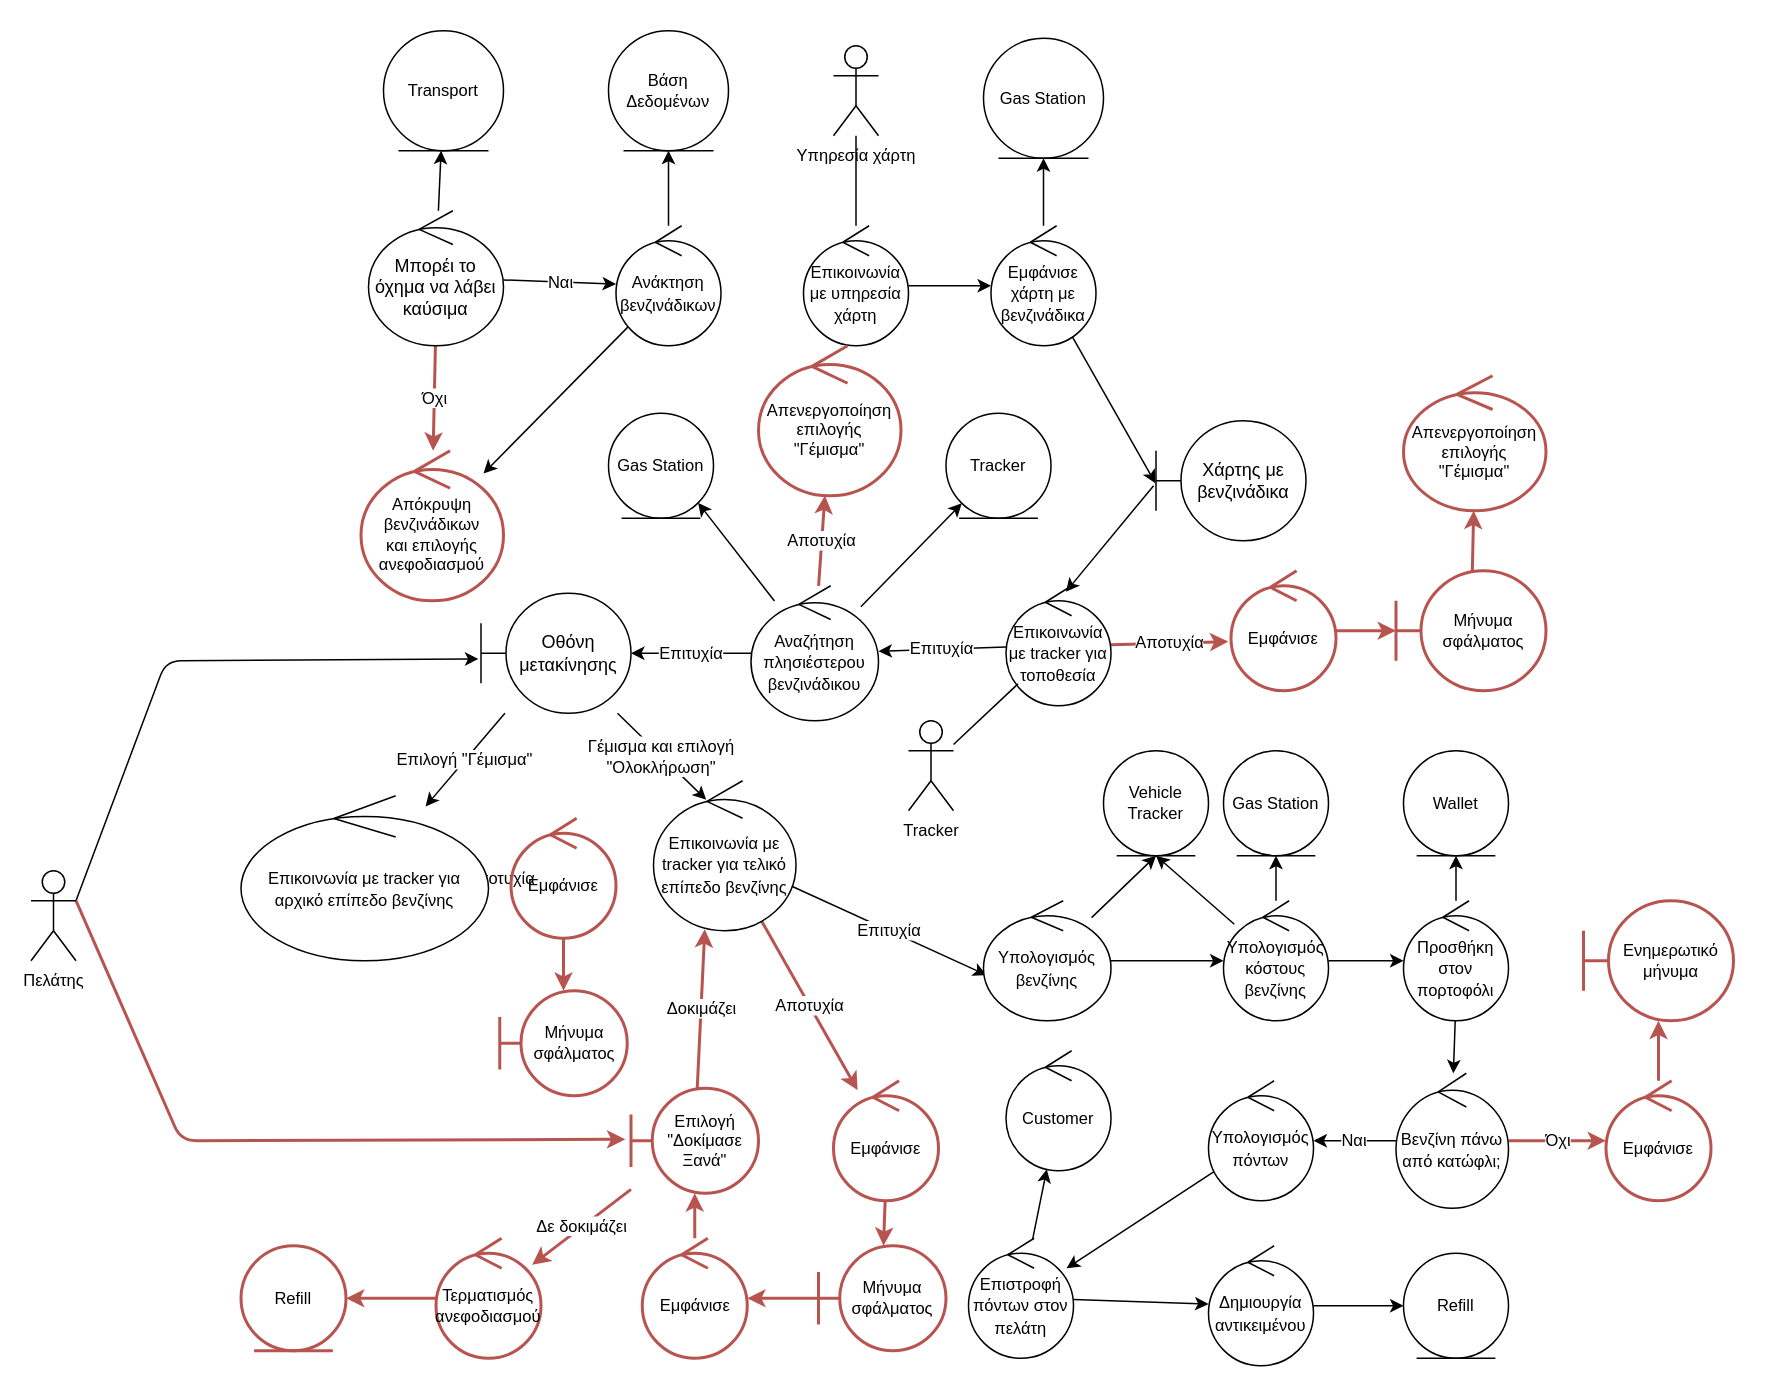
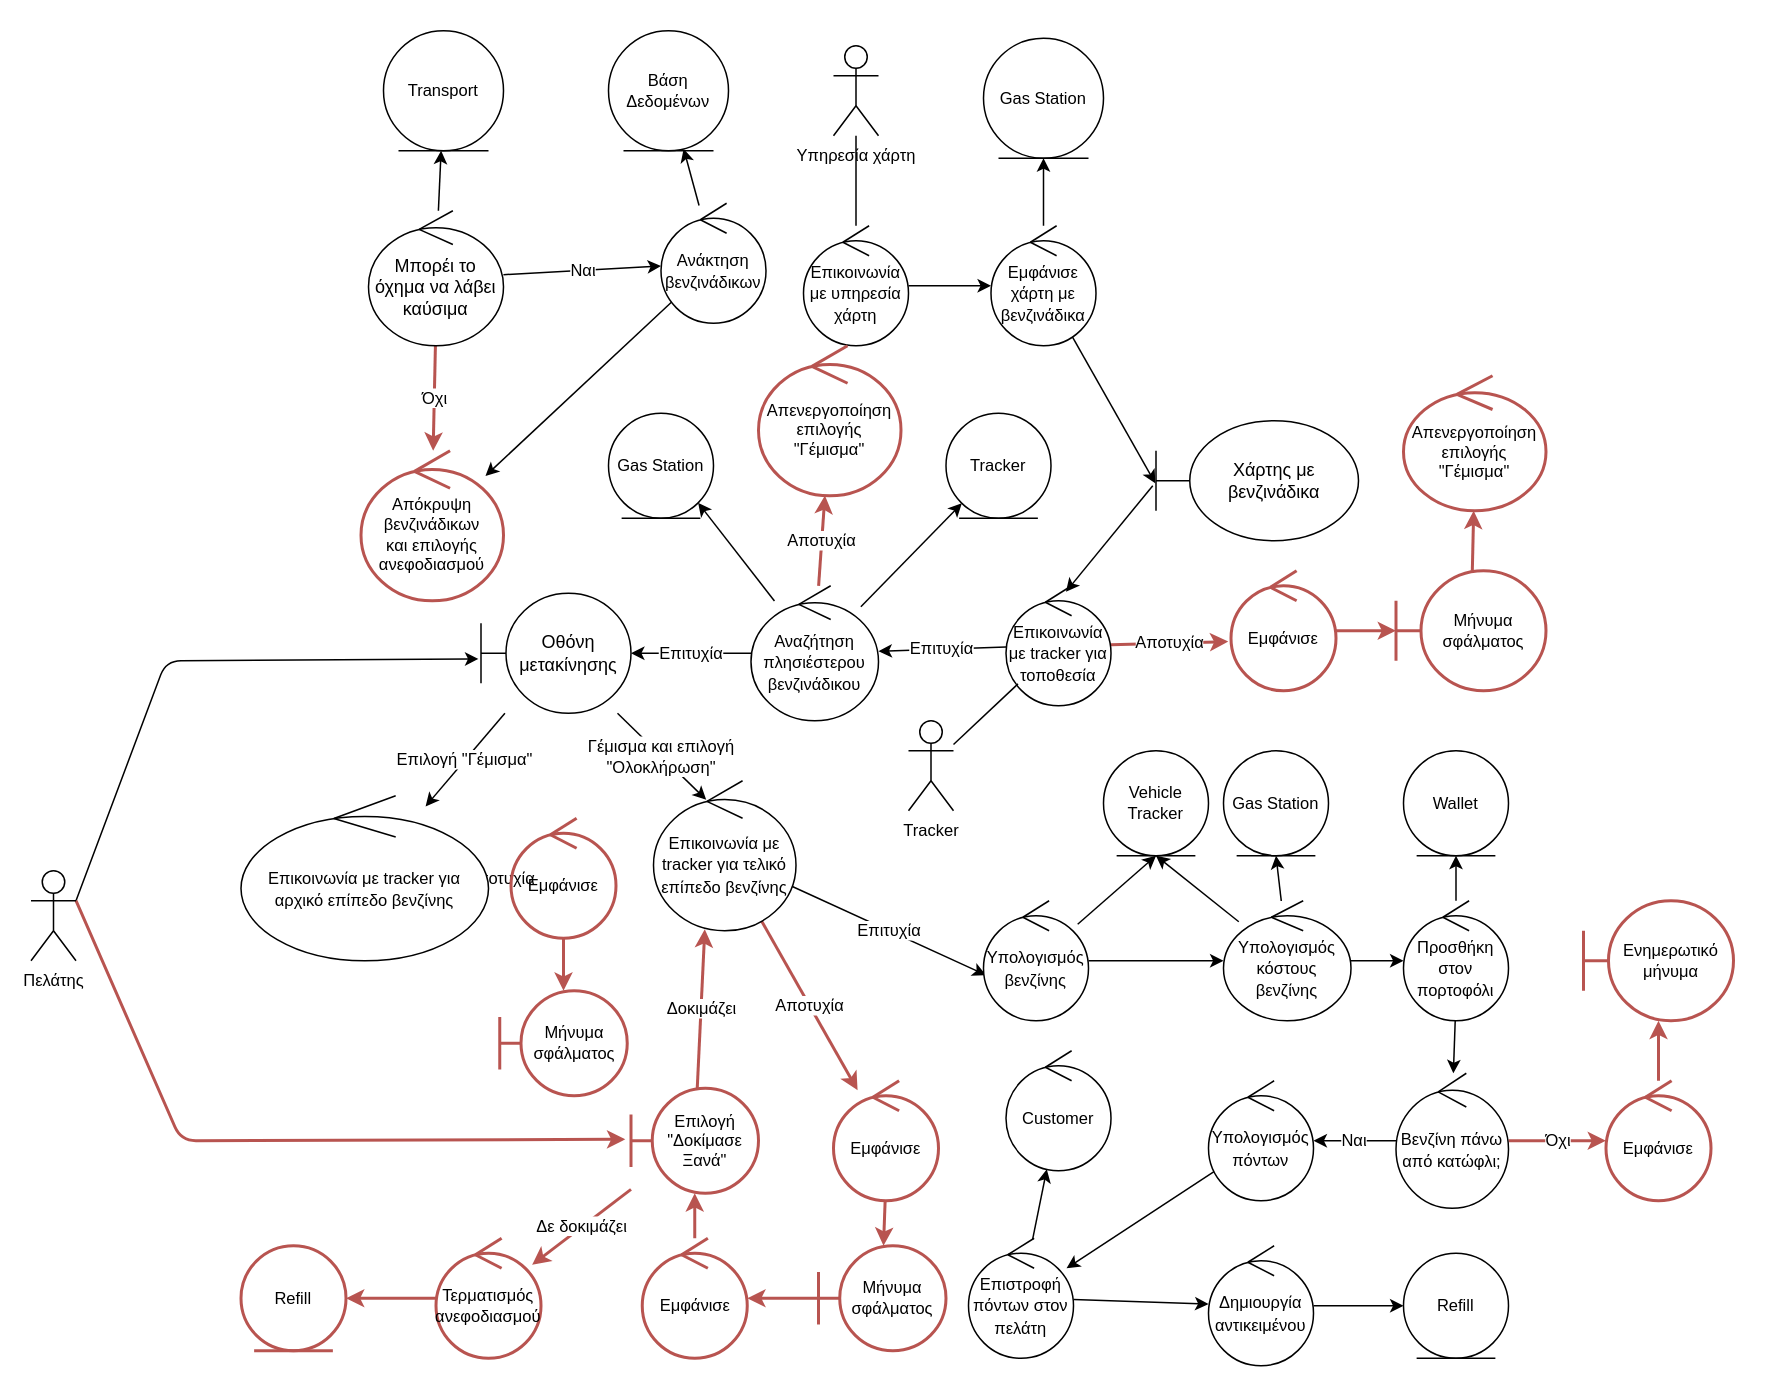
node "Ανάκτηση βενζινάδικων": moved (668, 286) -> (713, 263)
node "Χάρτης με βενζινάδικα": size 150x120 -> 203x120
node "Υπολογισμός βενζίνης": size 128x120 -> 105x120
node "Υπολογισμός κόστους βενζίνης": size 105x120 -> 128x120
